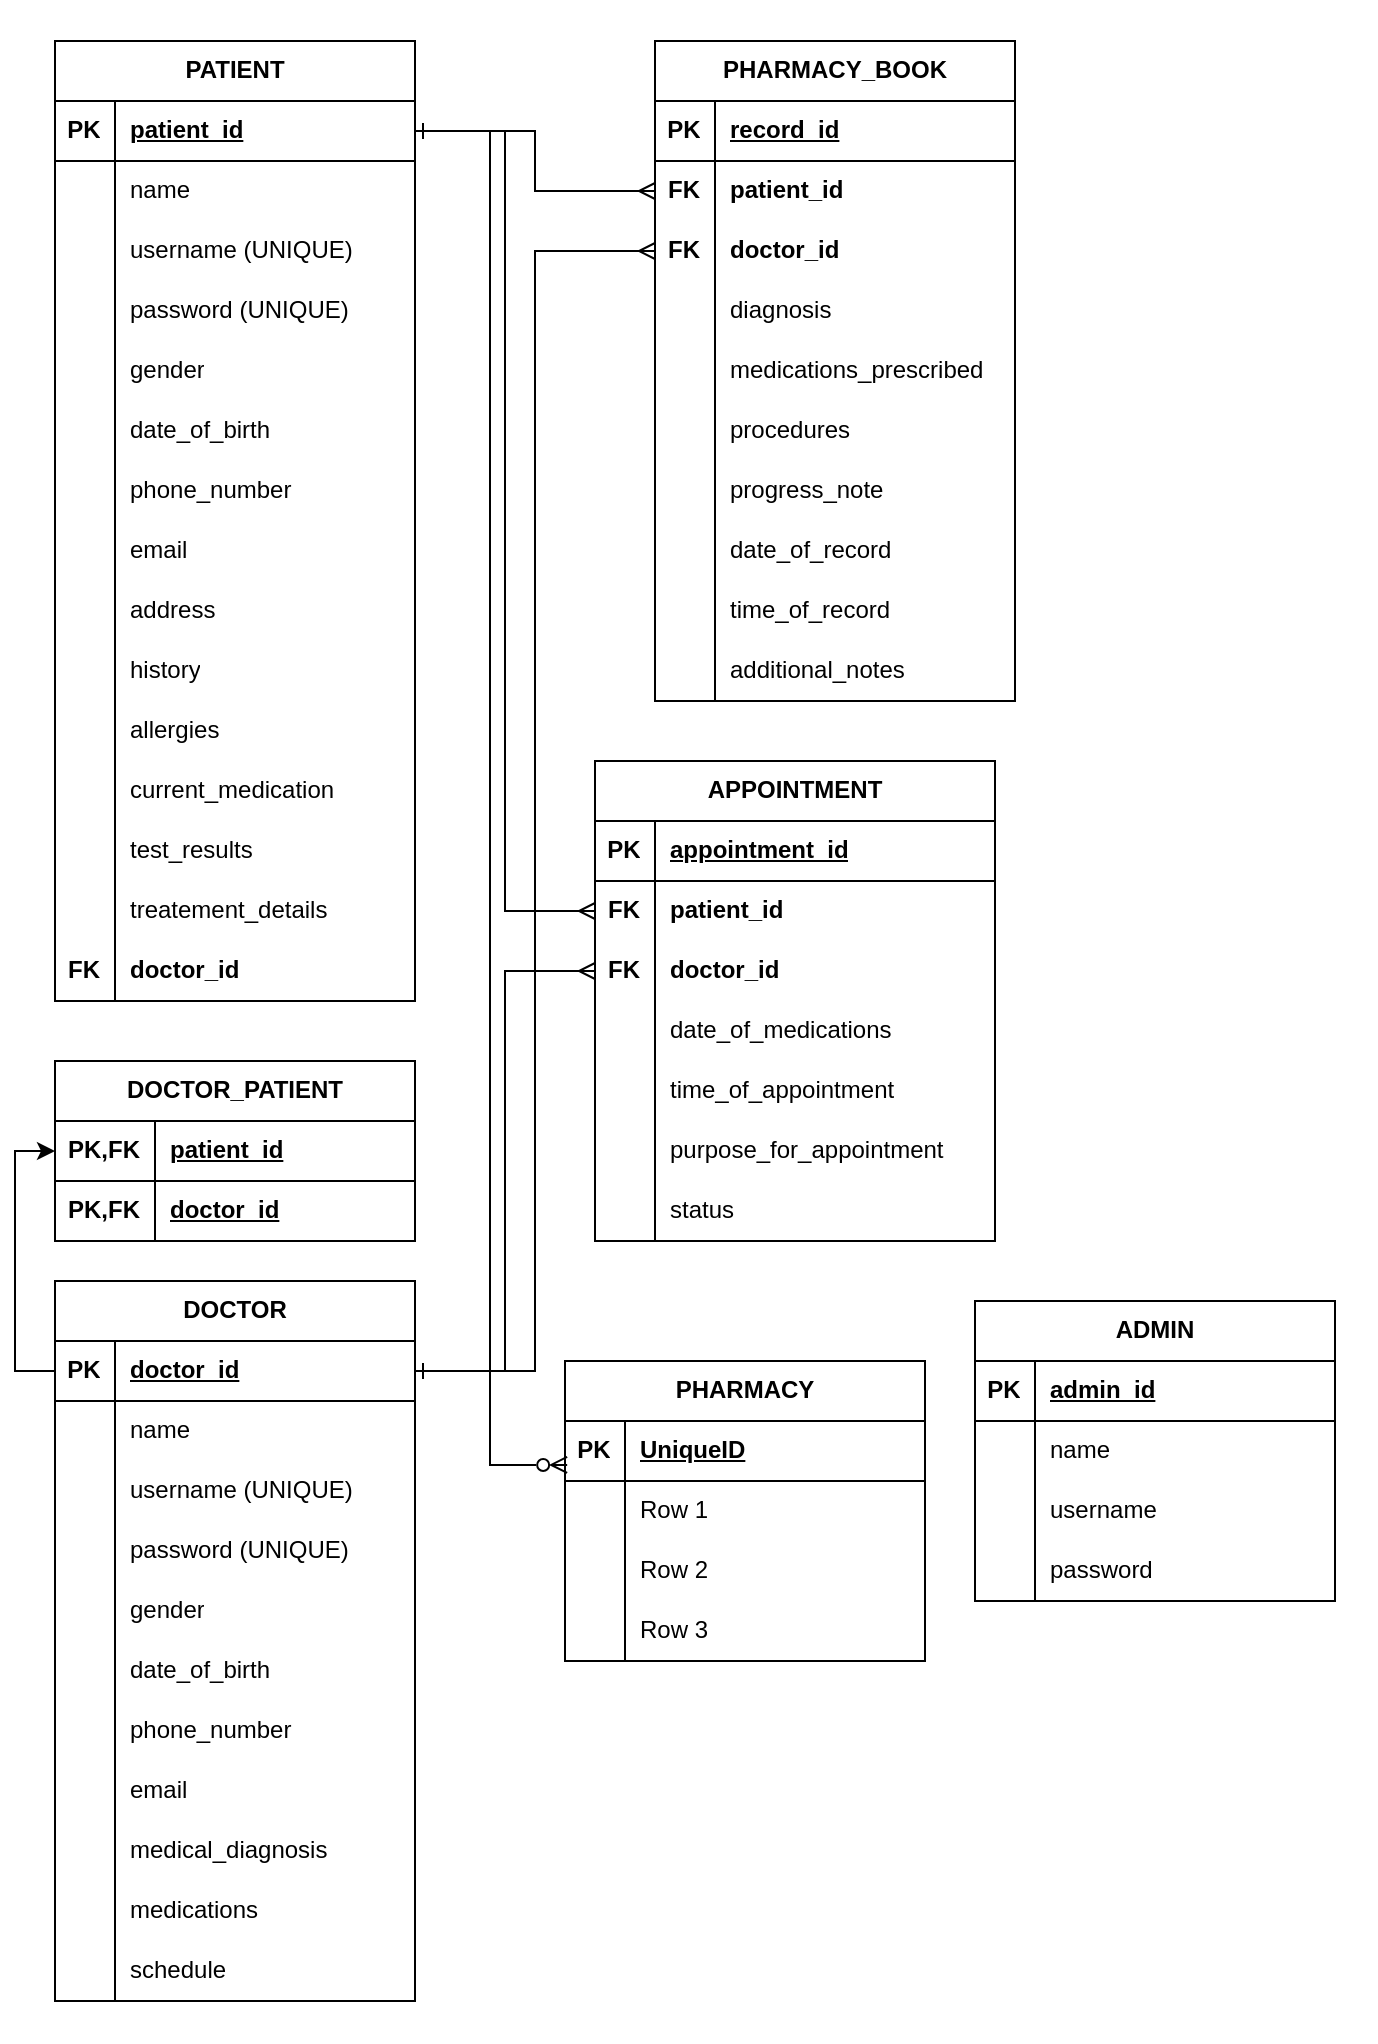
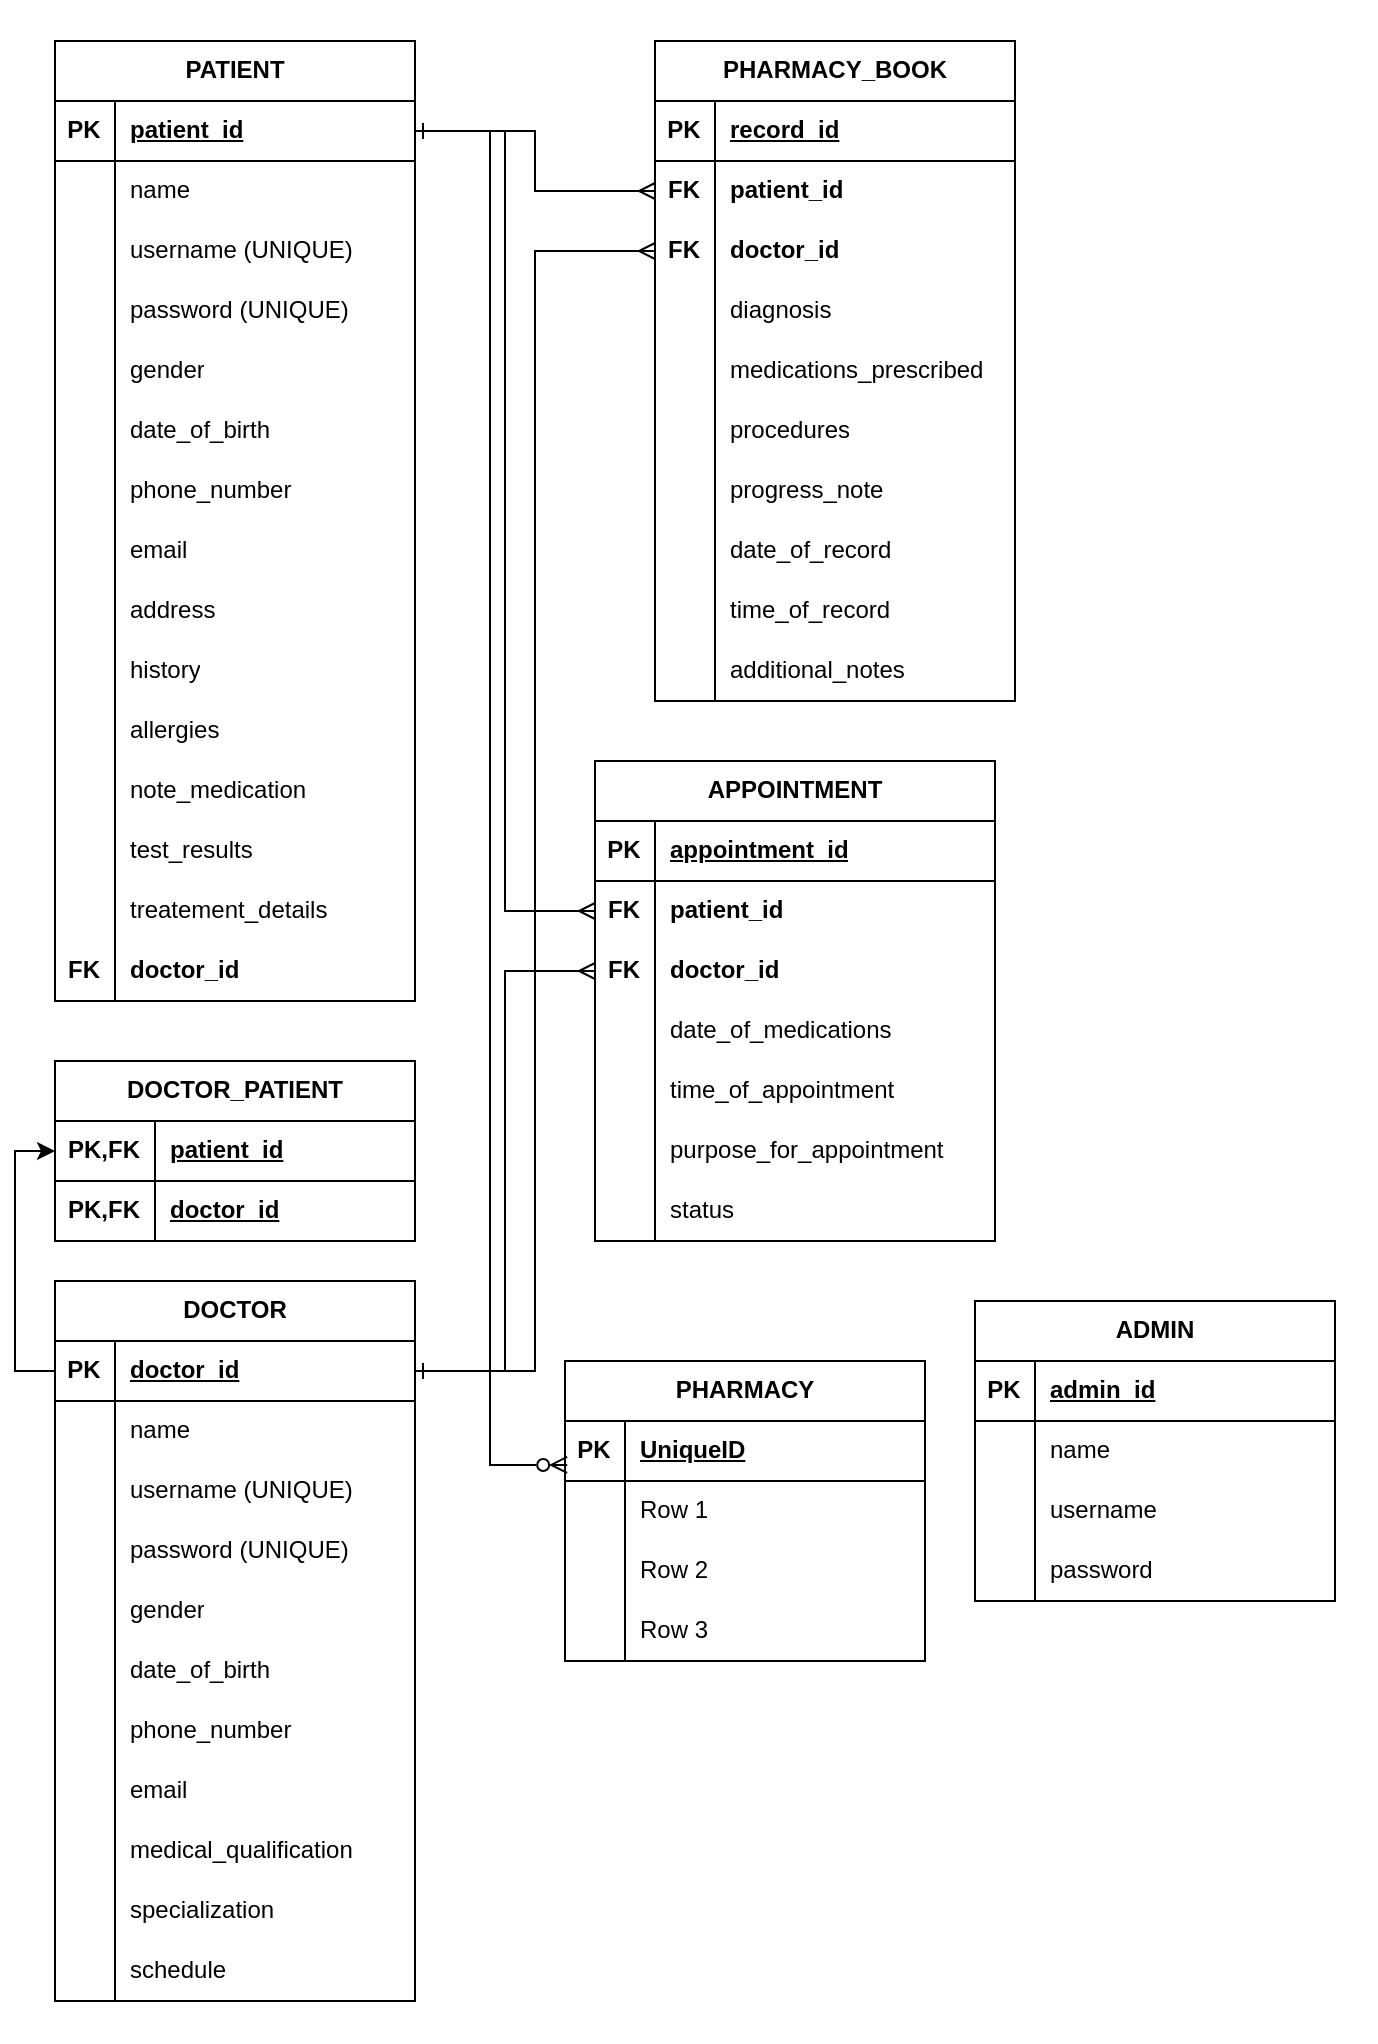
node "current_medication": label "current_medication" -> "note_medication"
node "medical_diagnosis": label "medical_diagnosis" -> "medical_qualification"
node "medications": label "medications" -> "specialization"
